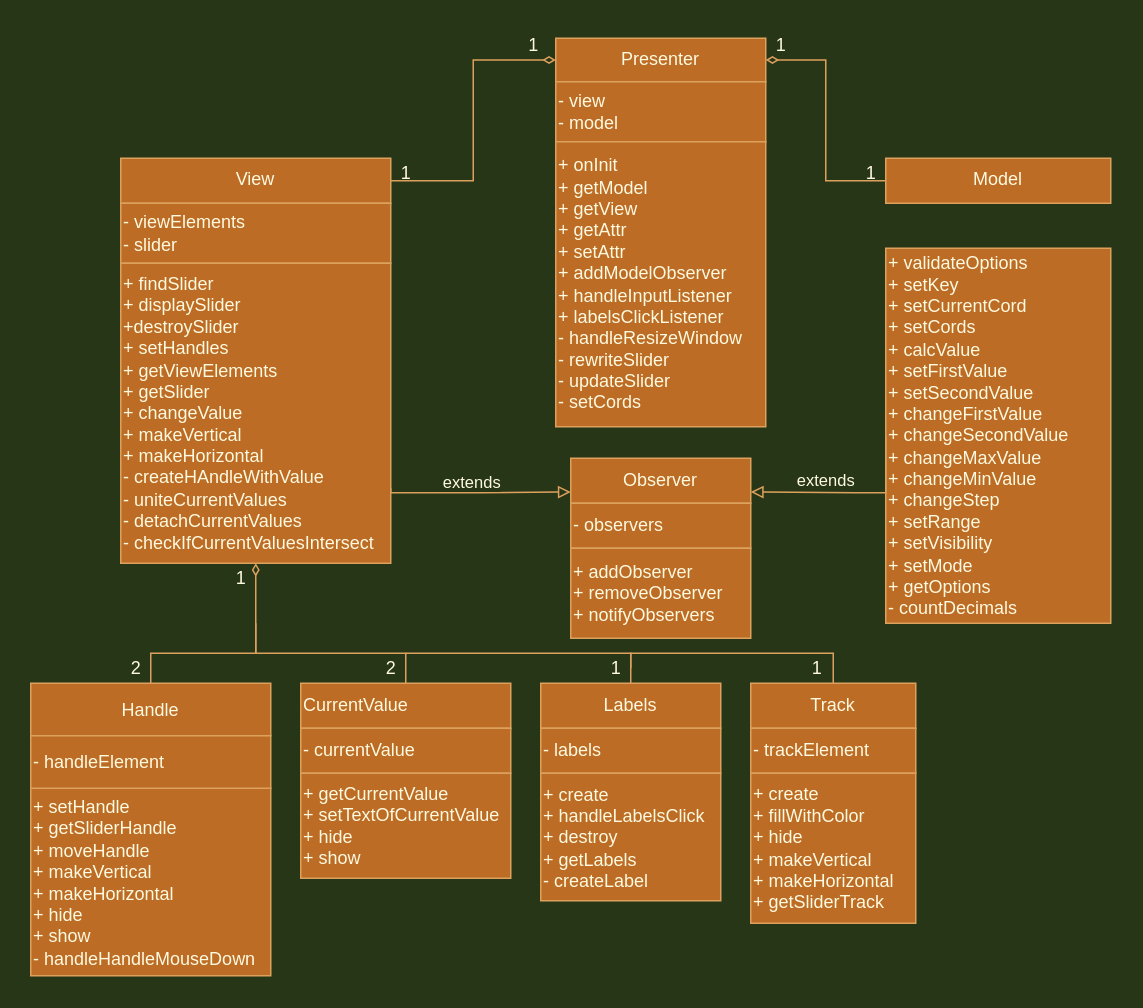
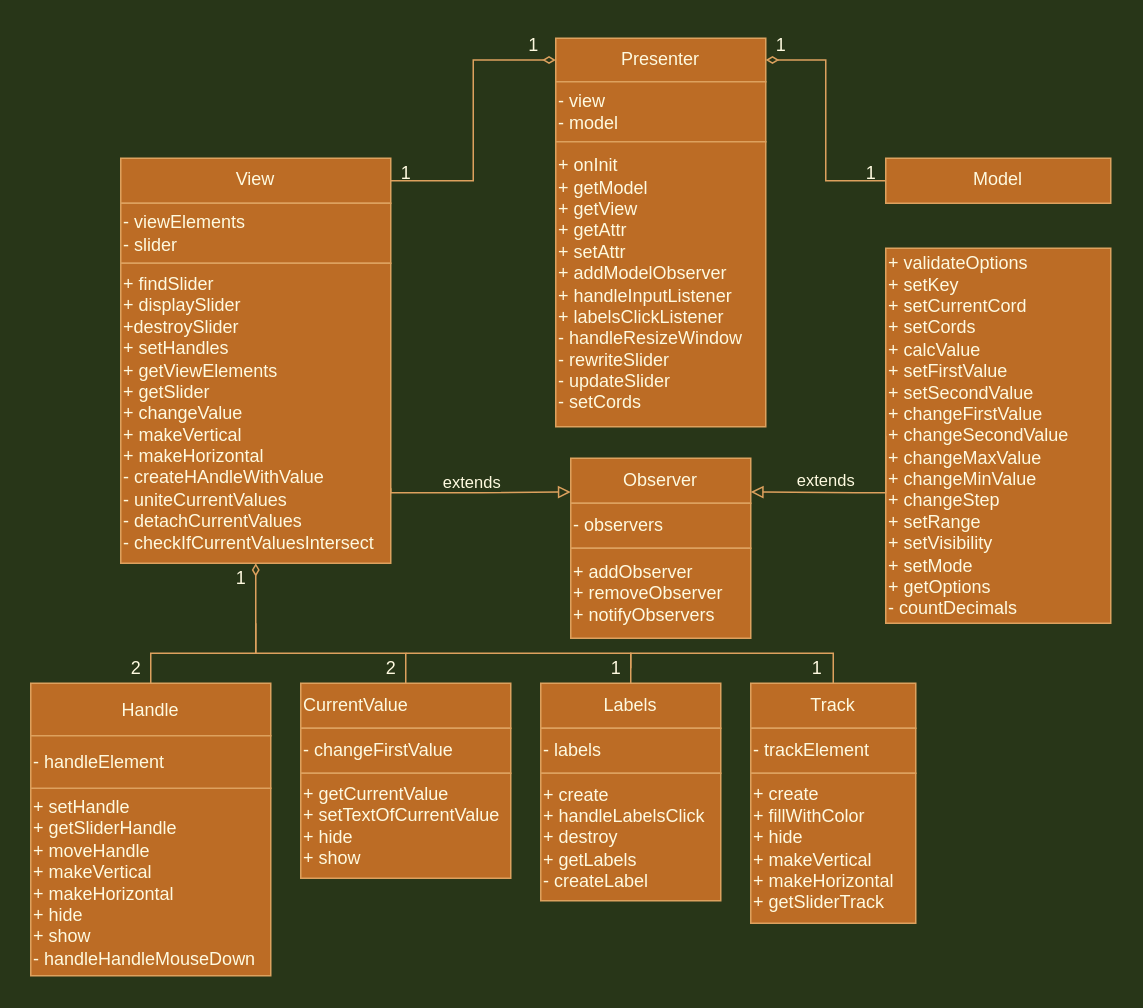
node "- currentValue": label "- currentValue" -> "- changeFirstValue"
